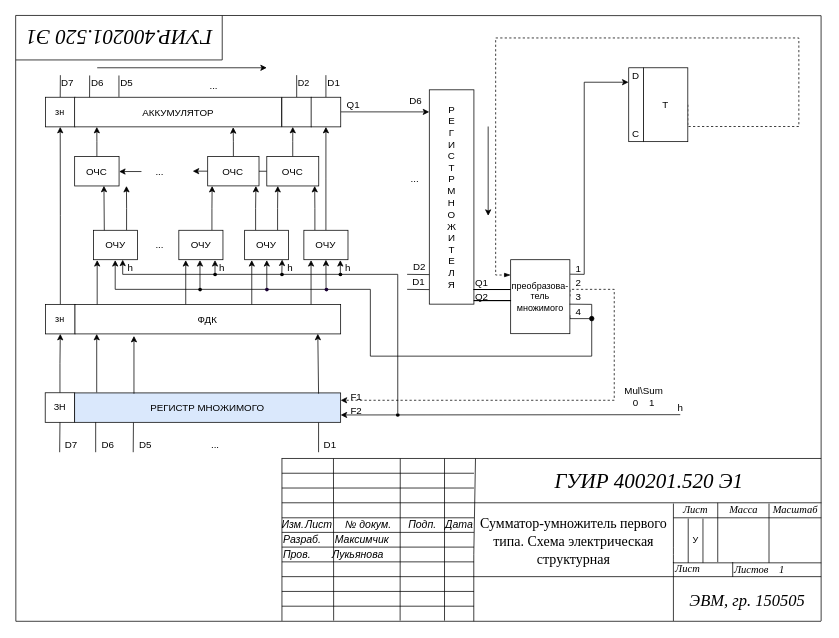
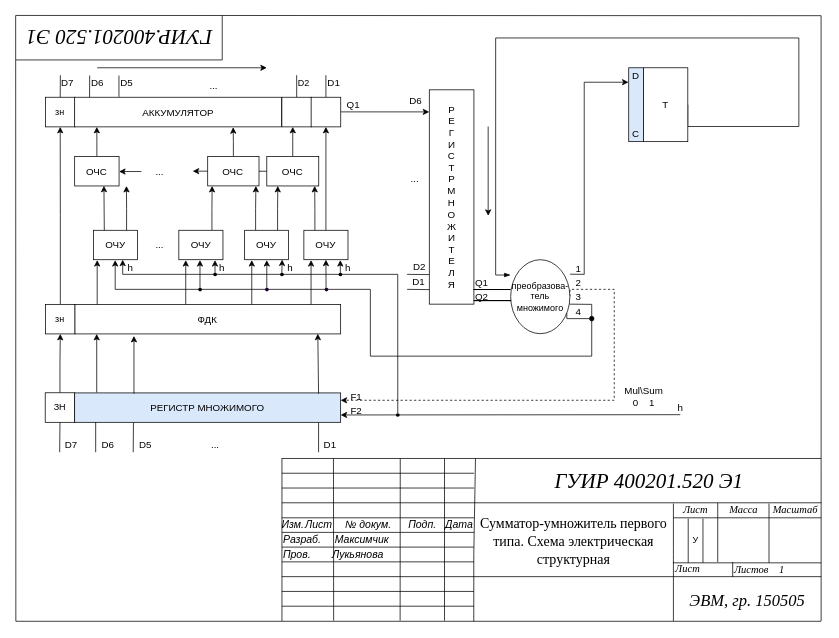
edge "T" -> "преобразова-тель множимого": style dashed -> solid
node "DC": fillcolor #ffffff -> #dae8fc
node "преобразова-тель множимого": shape rectangle -> ellipse
